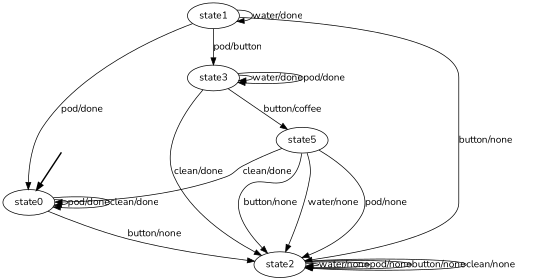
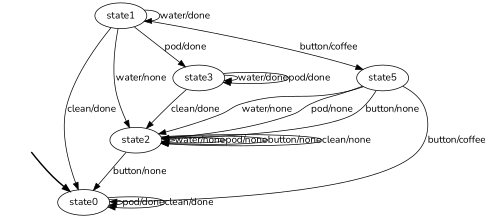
edge "state1" -> "state3": label "pod/button" -> "pod/done"
edge "state3" -> "state5": now "state1" -> "state5"
edge "state1" -> "state0": label "pod/done" -> "clean/done"
edge "state1" -> "state2": label "button/none" -> "water/none"
edge "state5" -> "state0": label "clean/done" -> "button/coffee"
edge "state0" -> "state2": reversed
